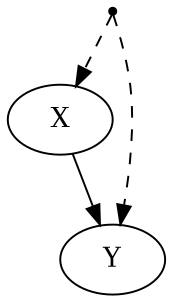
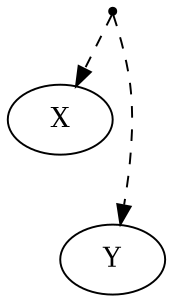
edge "X" -> "Y": removed
